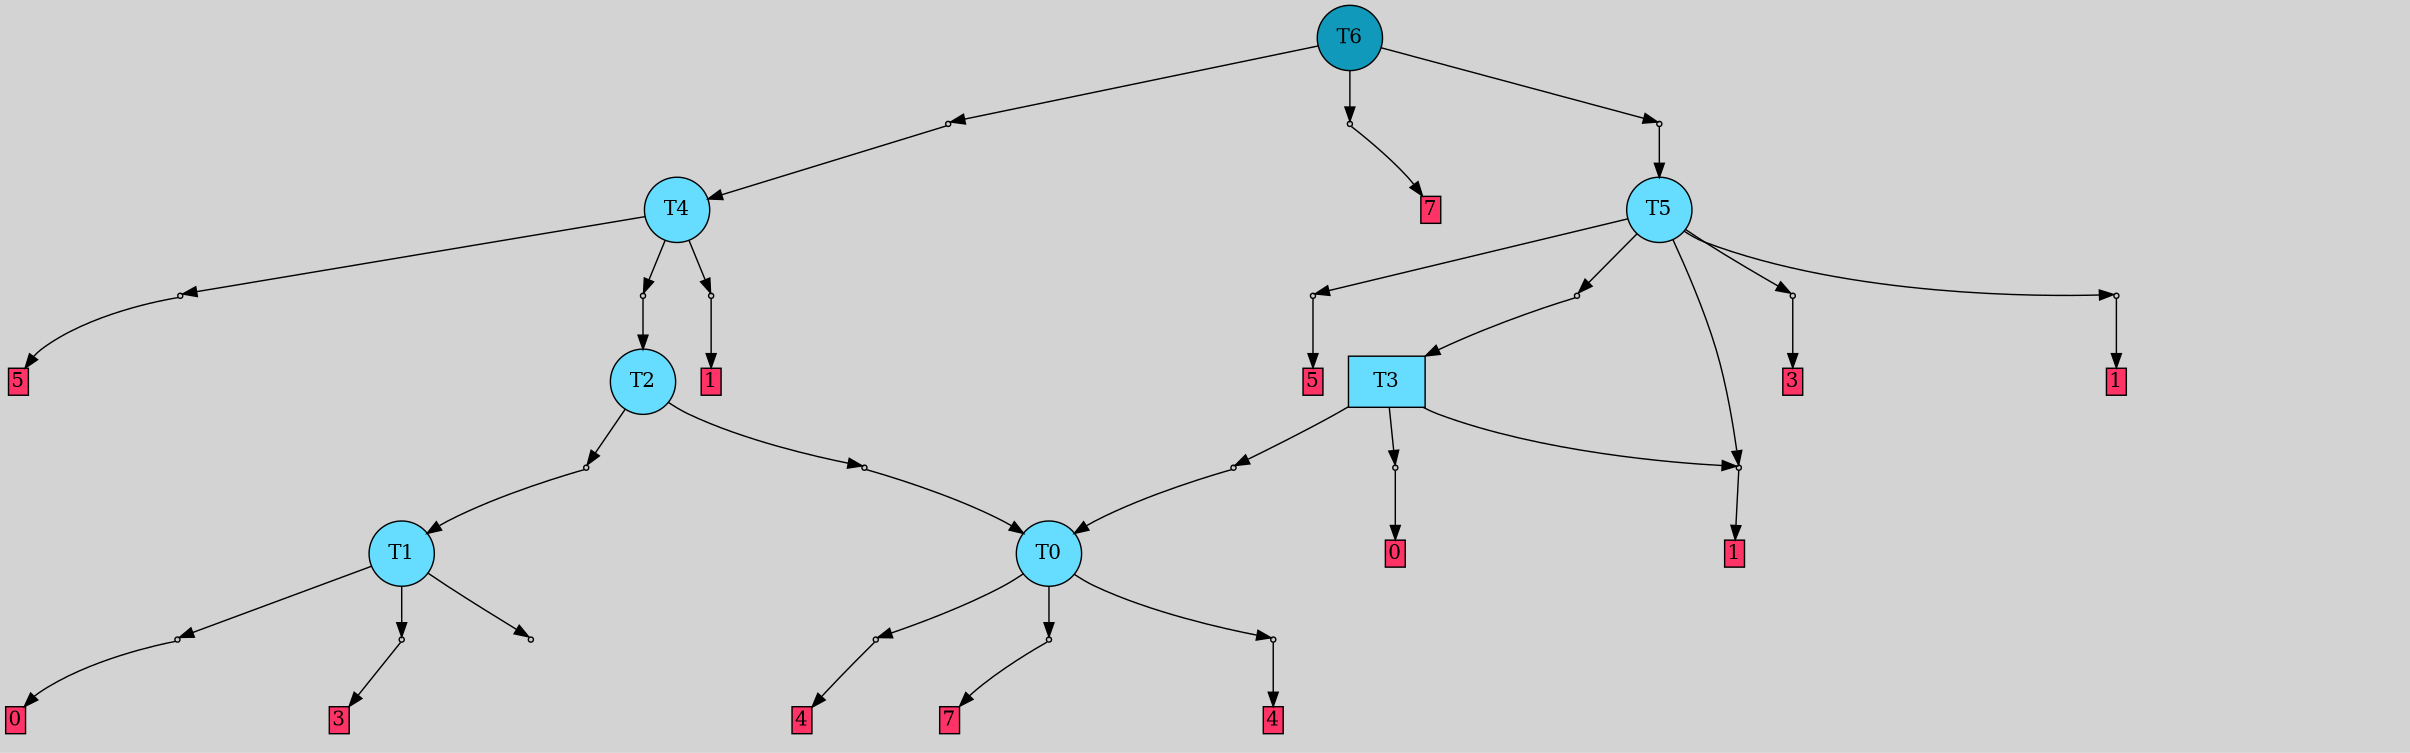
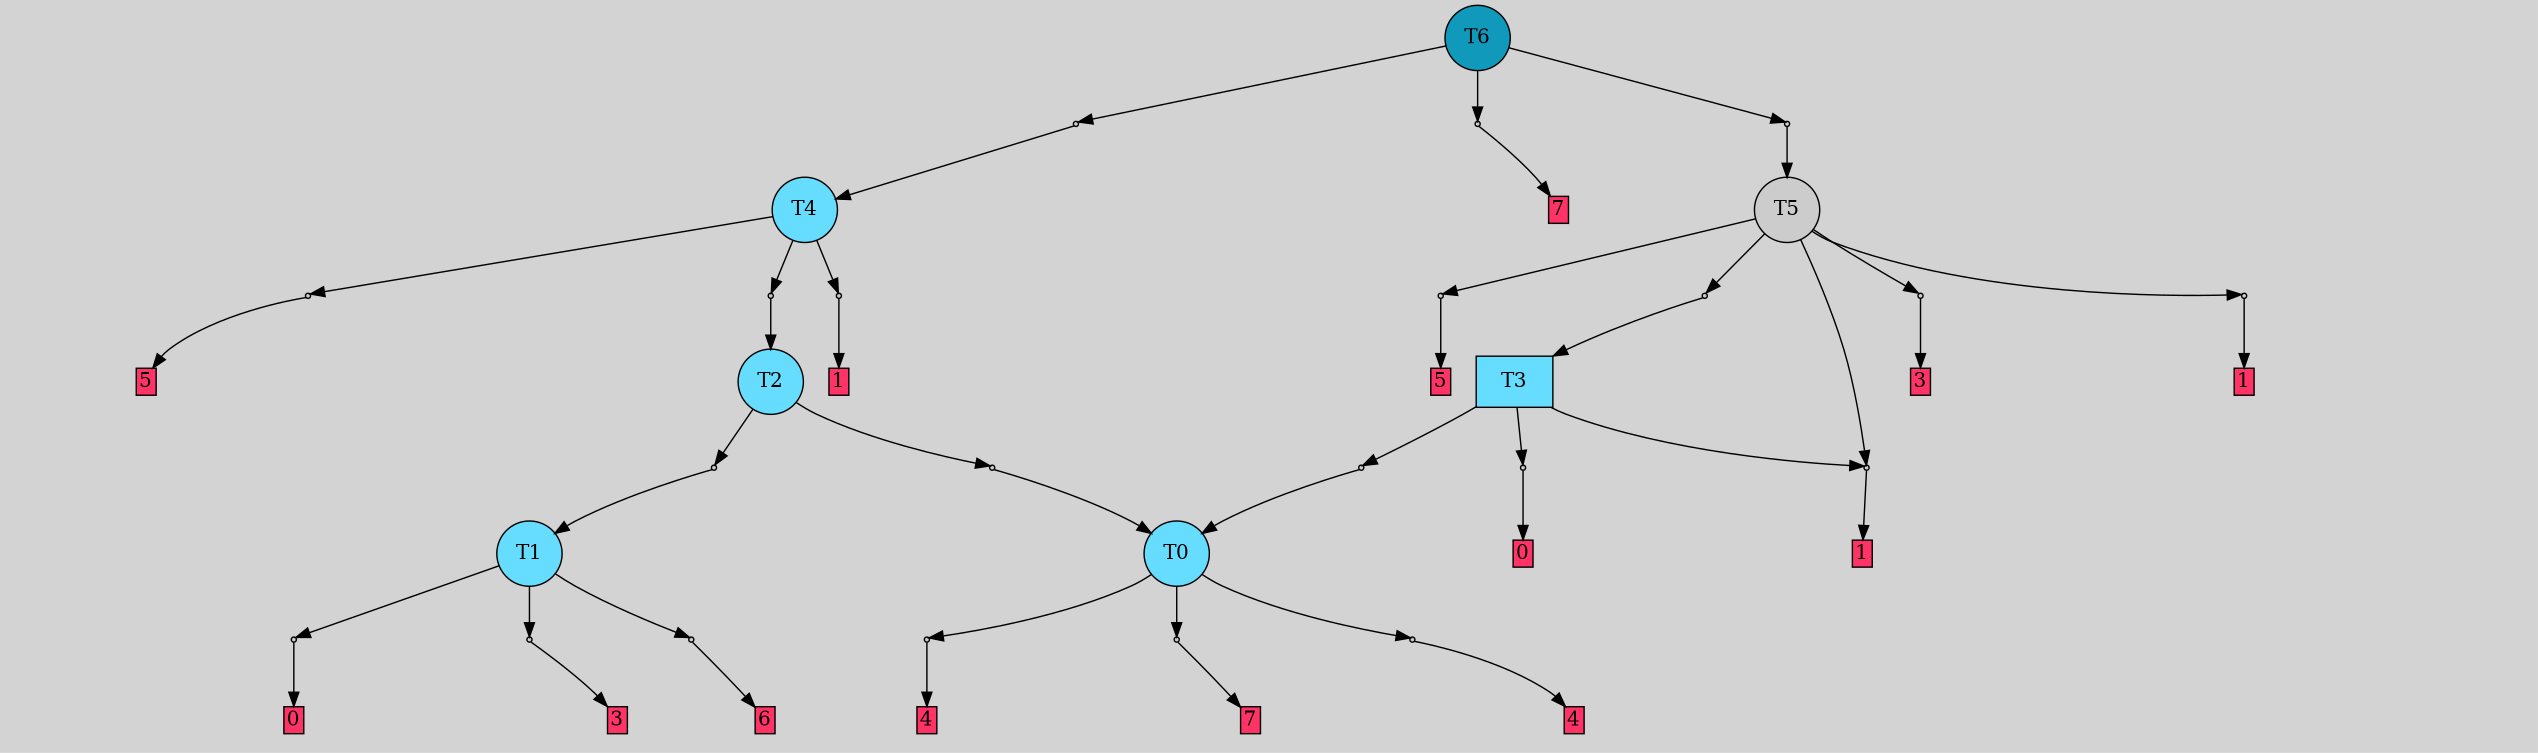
node "T5": fillcolor #66ddff -> #cccccc
node "6": added
